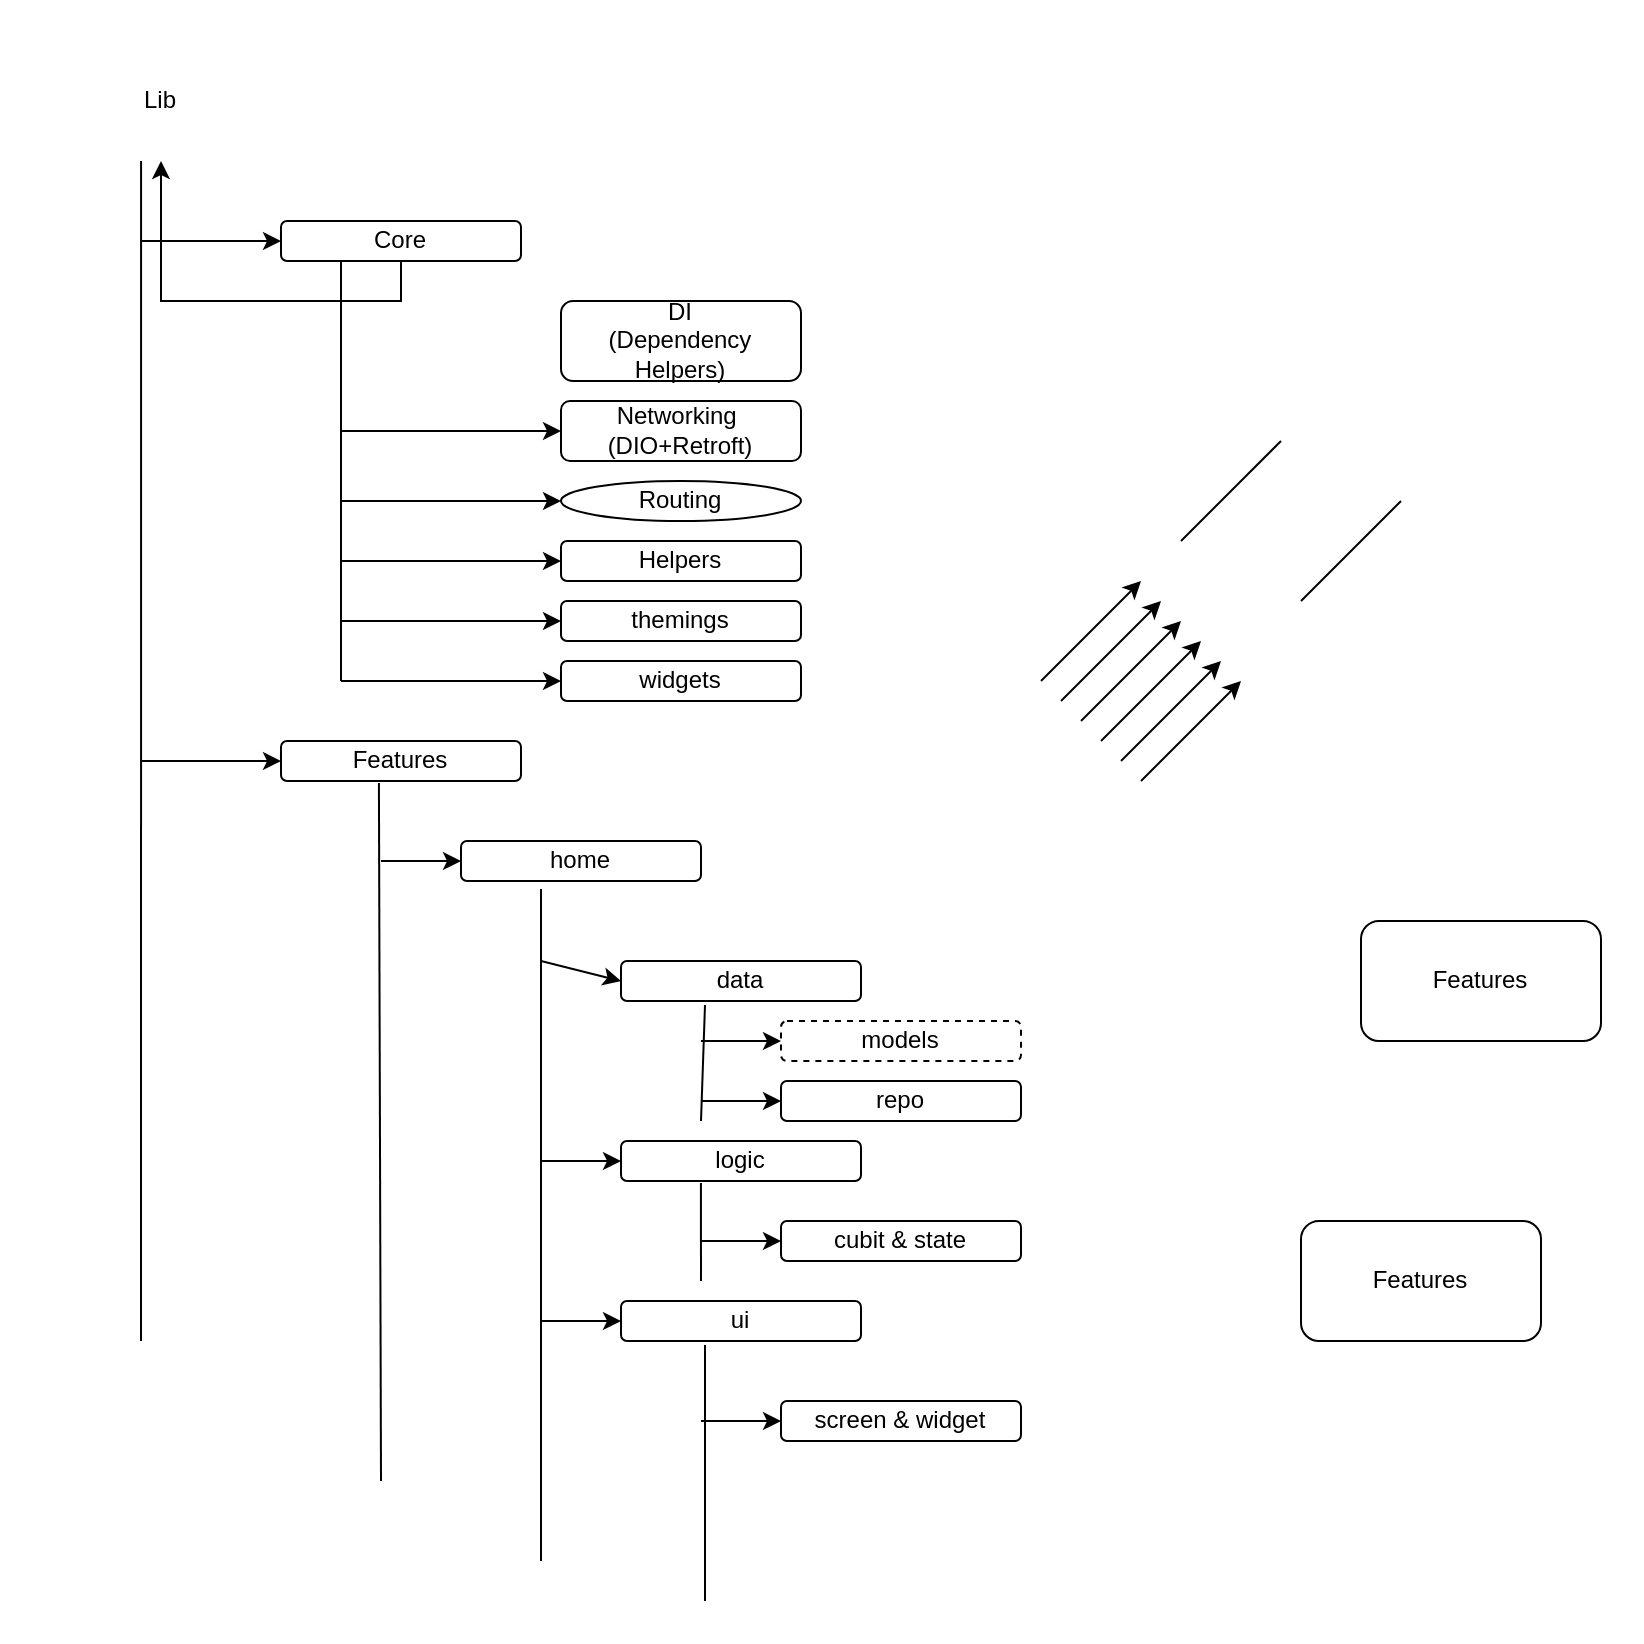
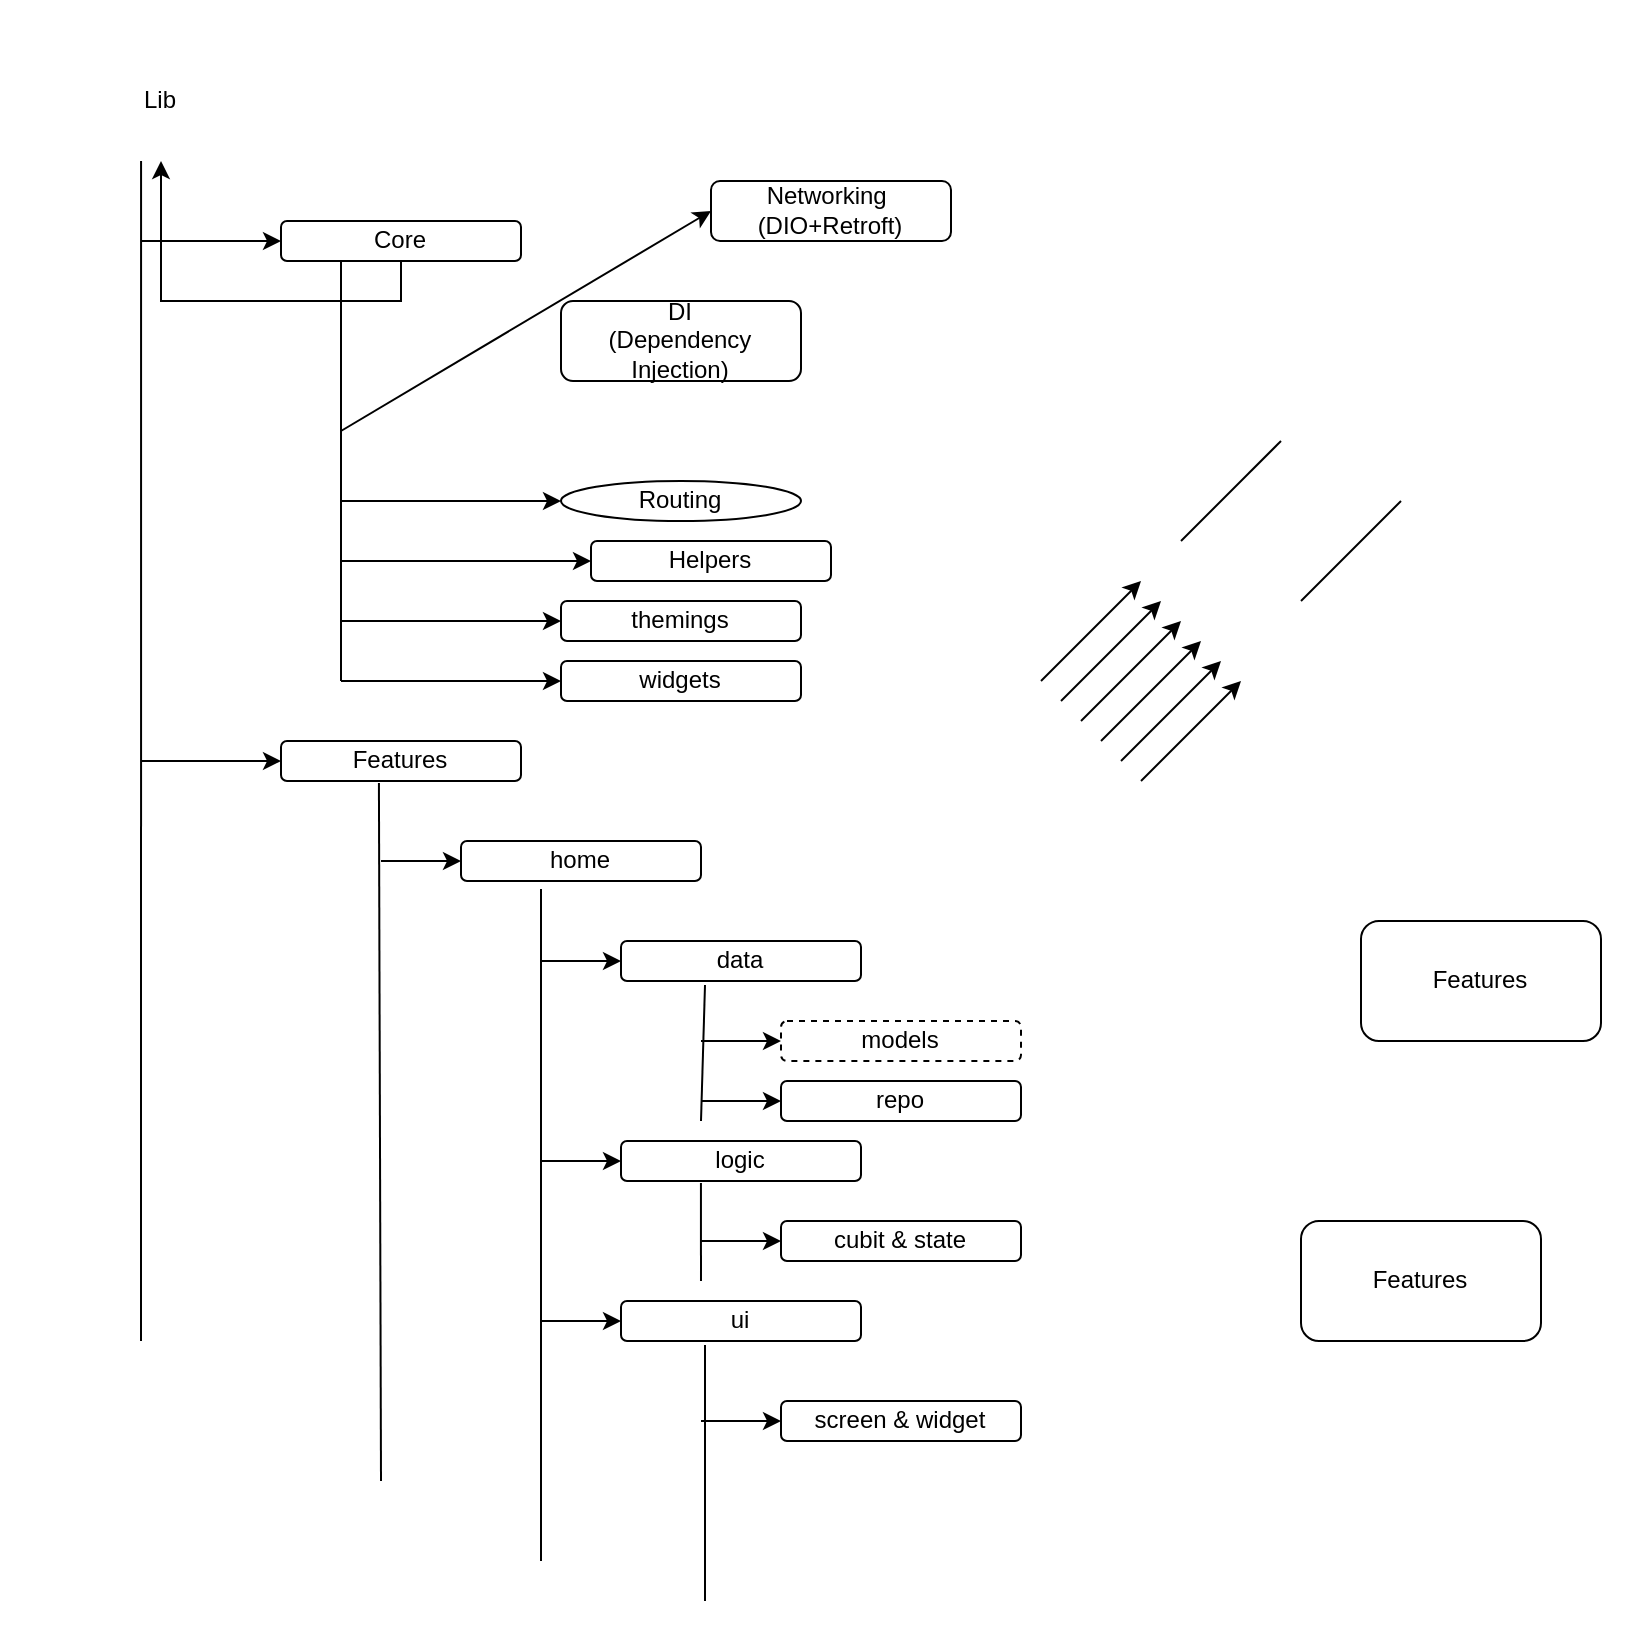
node "DI (Dependency Helpers)": label "DI (Dependency Helpers)" -> "DI (Dependency Injection)"
node "Networking (DIO+Retroft)": moved (681, 431) -> (831, 211)
node "Helpers": moved (681, 561) -> (711, 561)
node "data": moved (741, 981) -> (741, 961)
